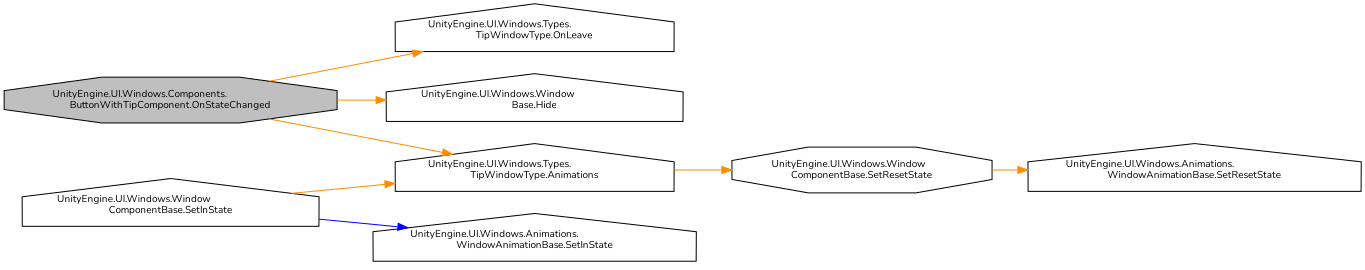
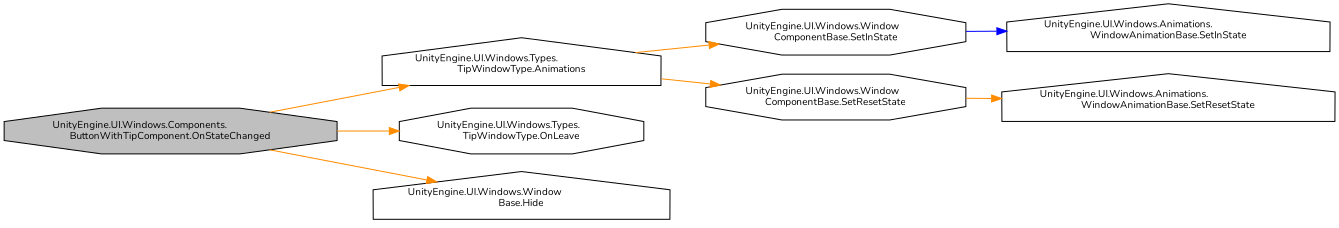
node "UnityEngine.UI.Windows.Types. TipWindowType.OnLeave": shape house -> octagon
edge "UnityEngine.UI.Windows.Window ComponentBase.SetInState" -> "UnityEngine.UI.Windows.Types. TipWindowType.Animations": reversed
node "UnityEngine.UI.Windows.Window ComponentBase.SetInState": shape house -> octagon
